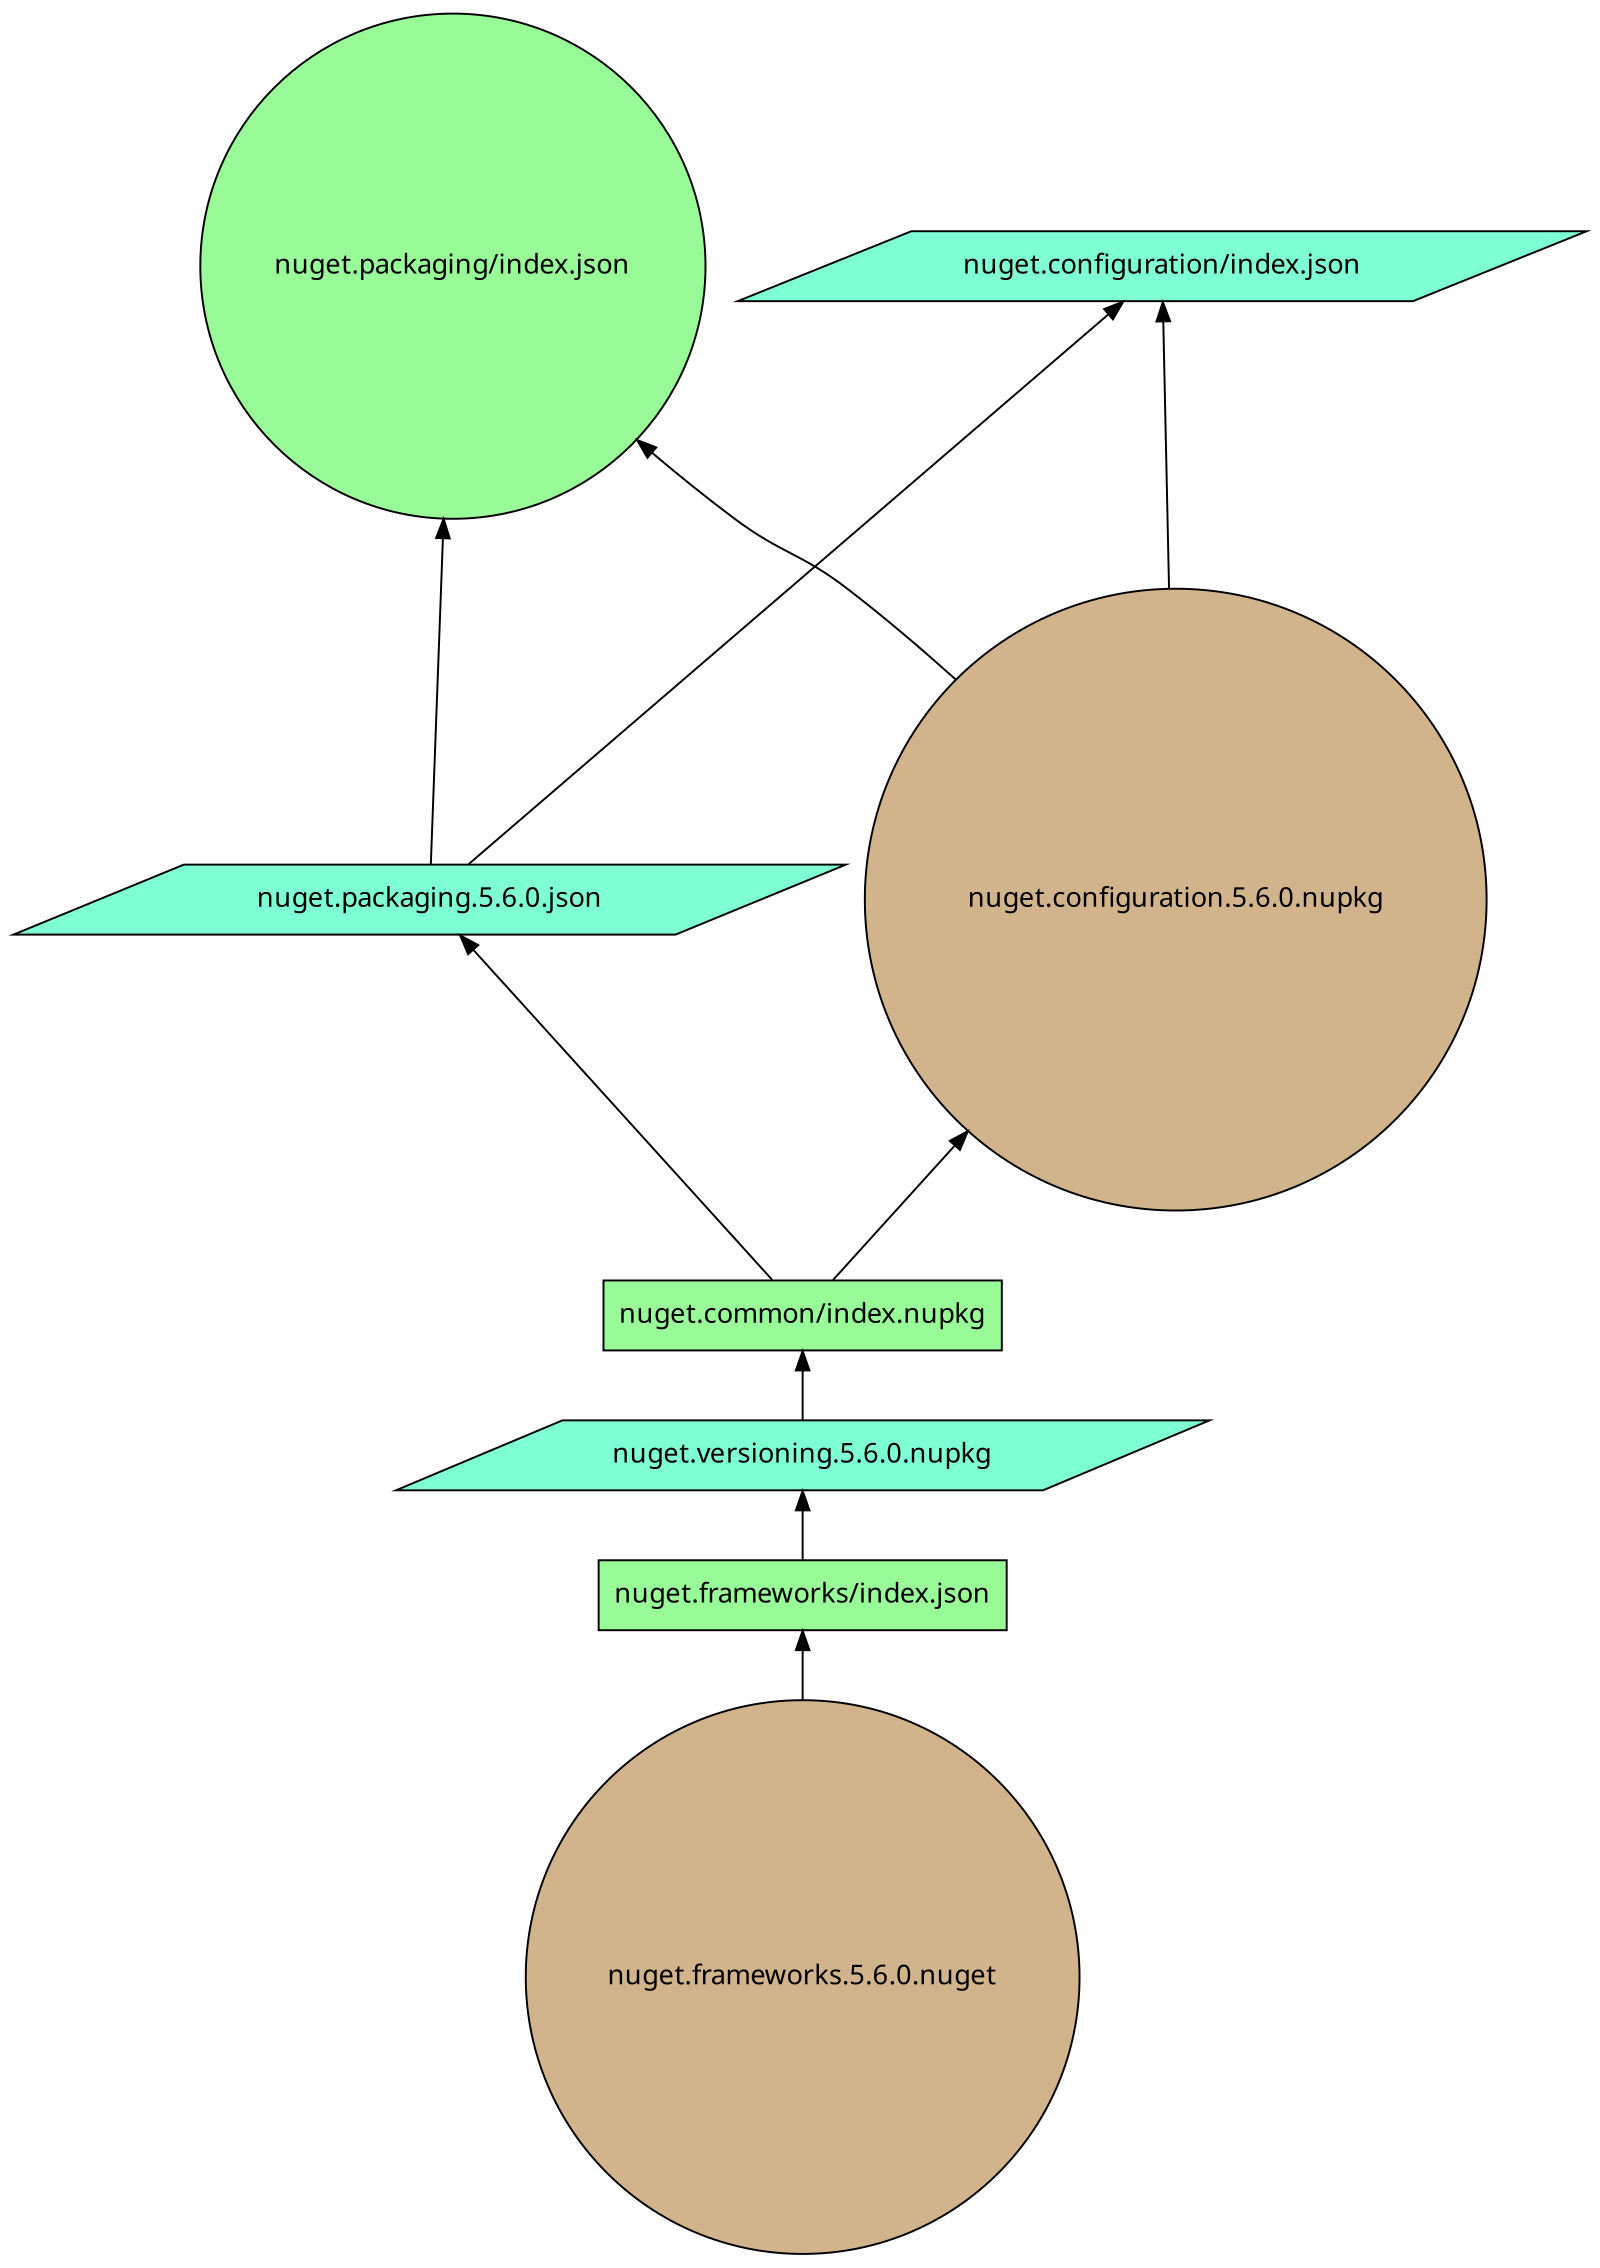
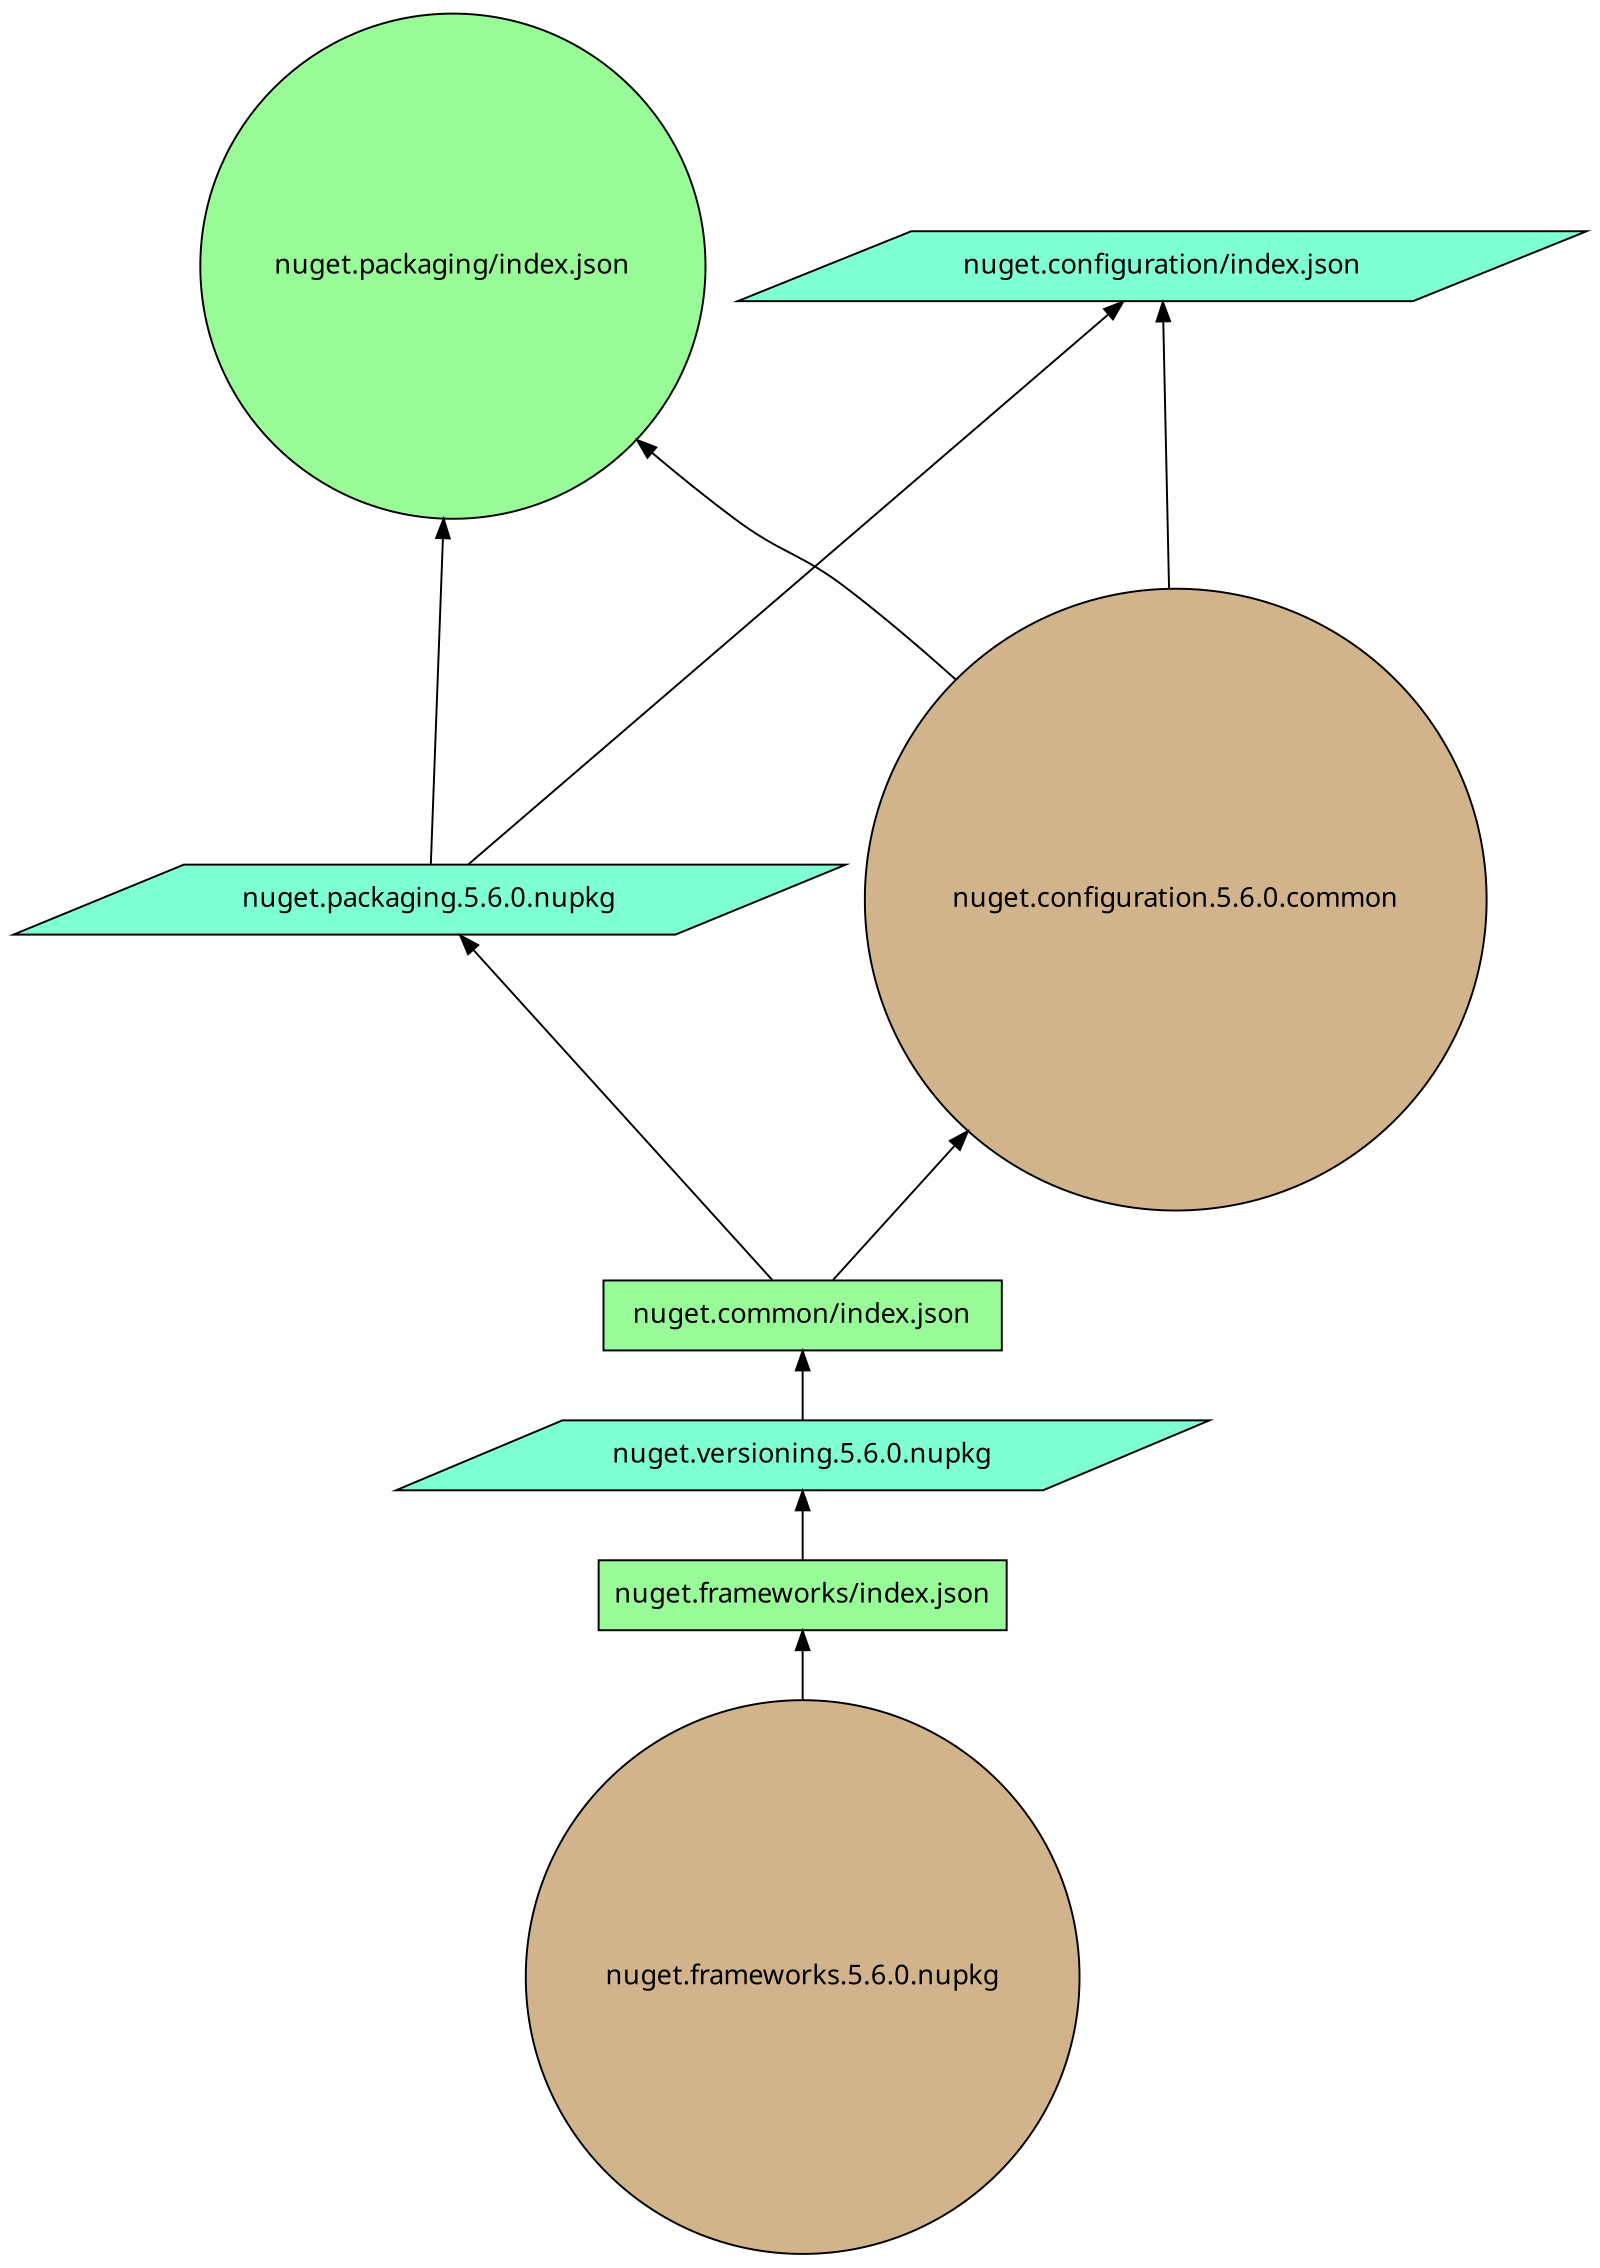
node "nuget.packaging.5.6.0.json": label "nuget.packaging.5.6.0.json" -> "nuget.packaging.5.6.0.nupkg"
node "nuget.configuration.5.6.0.nupkg": label "nuget.configuration.5.6.0.nupkg" -> "nuget.configuration.5.6.0.common"
node "nuget.common/index.nupkg": label "nuget.common/index.nupkg" -> "nuget.common/index.json"
node "nuget.frameworks.5.6.0.nuget": label "nuget.frameworks.5.6.0.nuget" -> "nuget.frameworks.5.6.0.nupkg"
